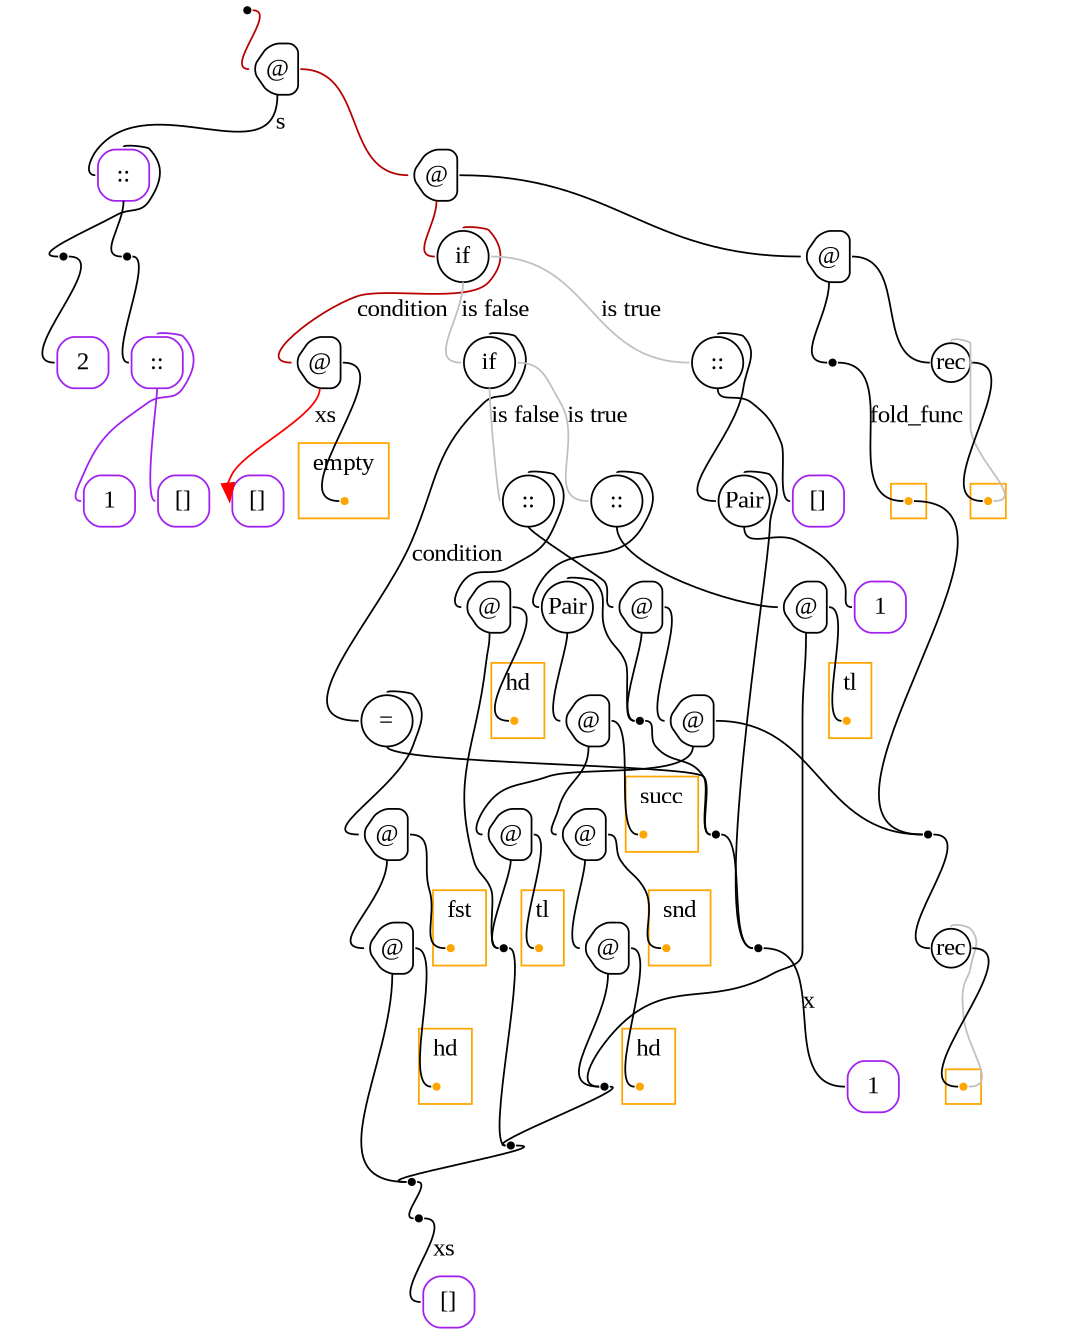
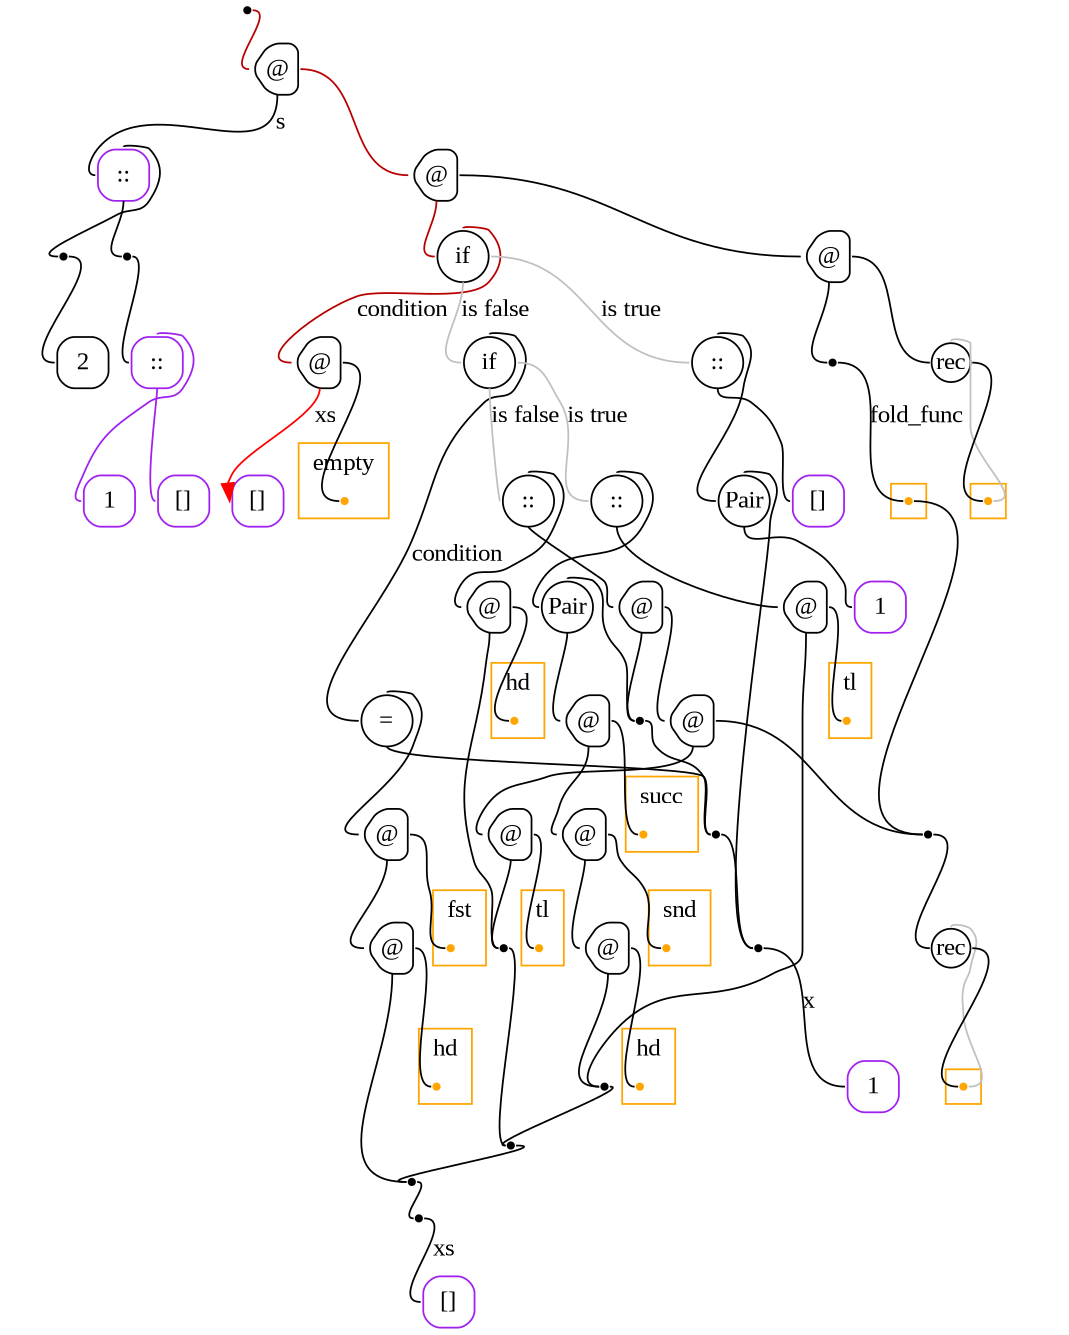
node "2": color purple -> #000000
